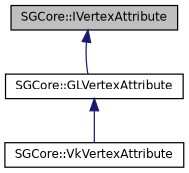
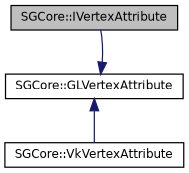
edge "SGCore::GLVertexAttribute" -> "SGCore::IVertexAttribute": reversed
